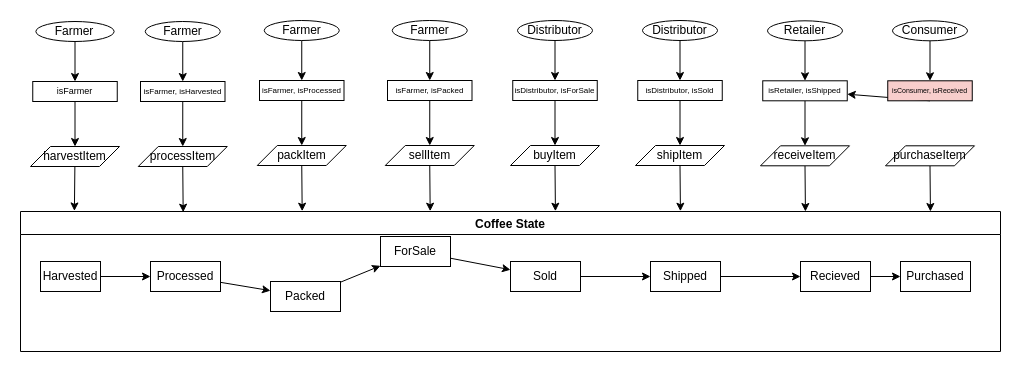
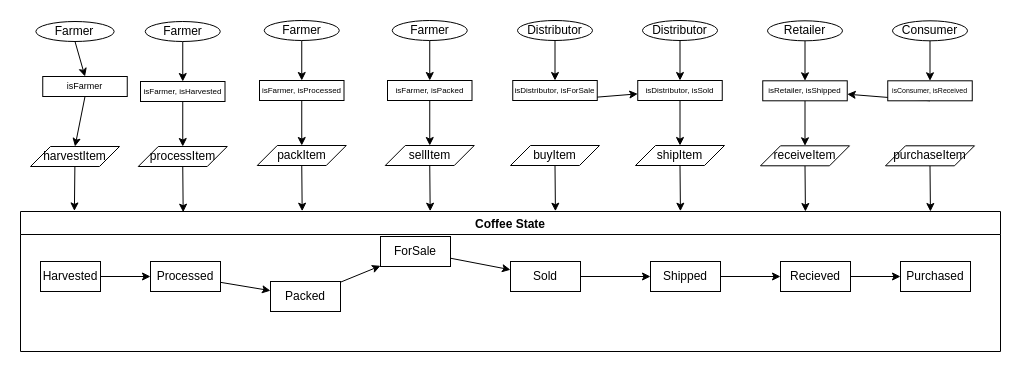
node "isConsumer, isReceived": fillcolor #f8cecc -> #ffffff
node "isFarmer": moved (75, 92) -> (85, 87)
edge "isDistributor, isForSale" -> "buyItem": now "isDistributor, isForSale" -> "isDistributor, isSold"
node "Recieved": moved (836, 277) -> (816, 277)
